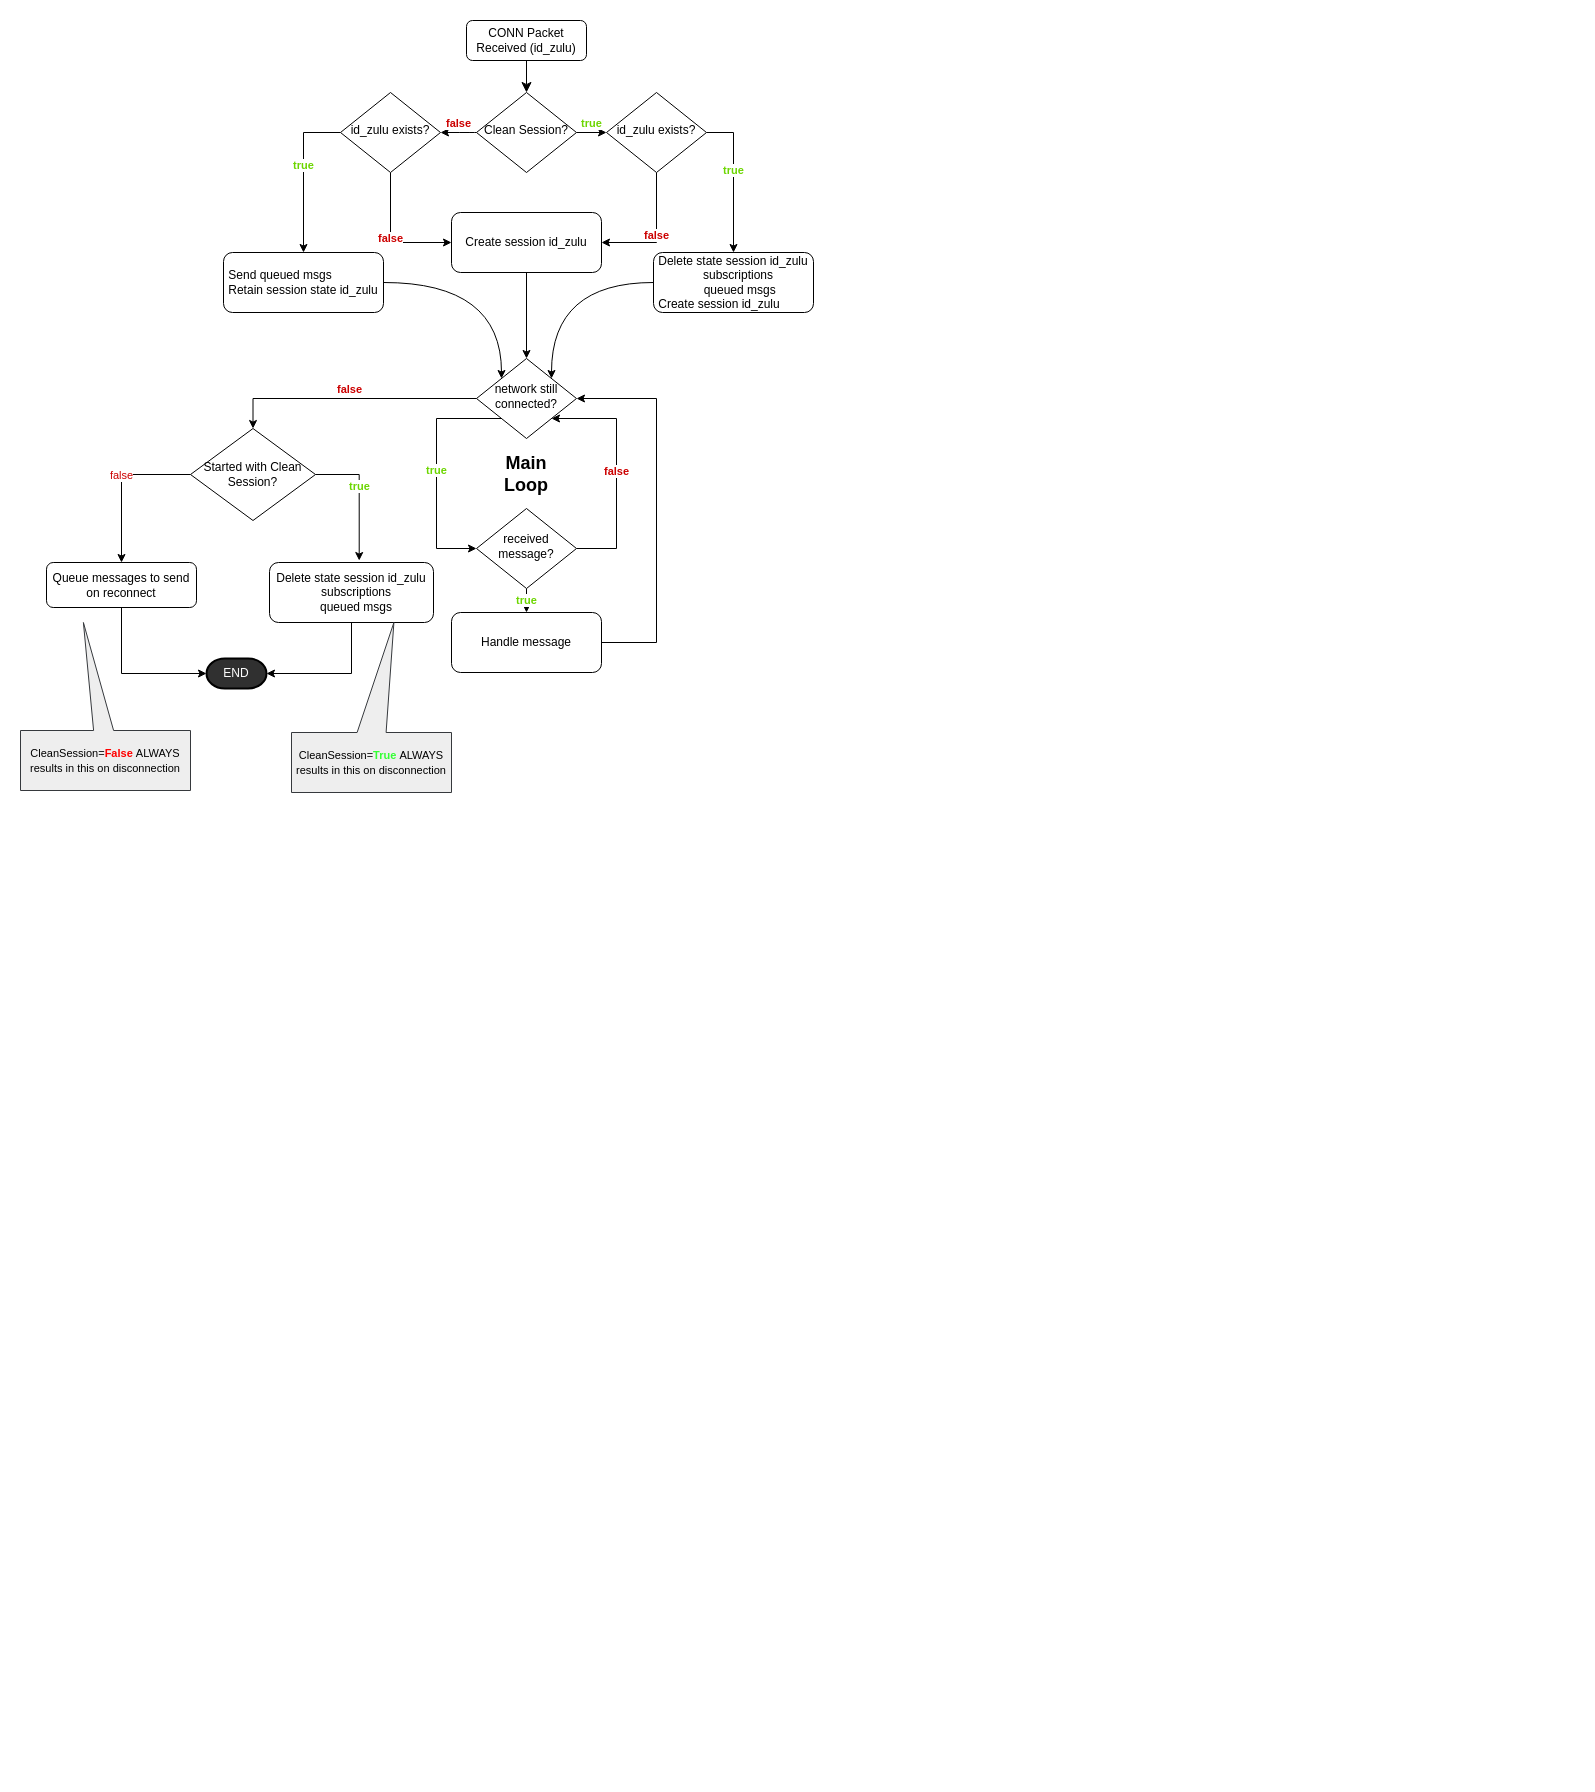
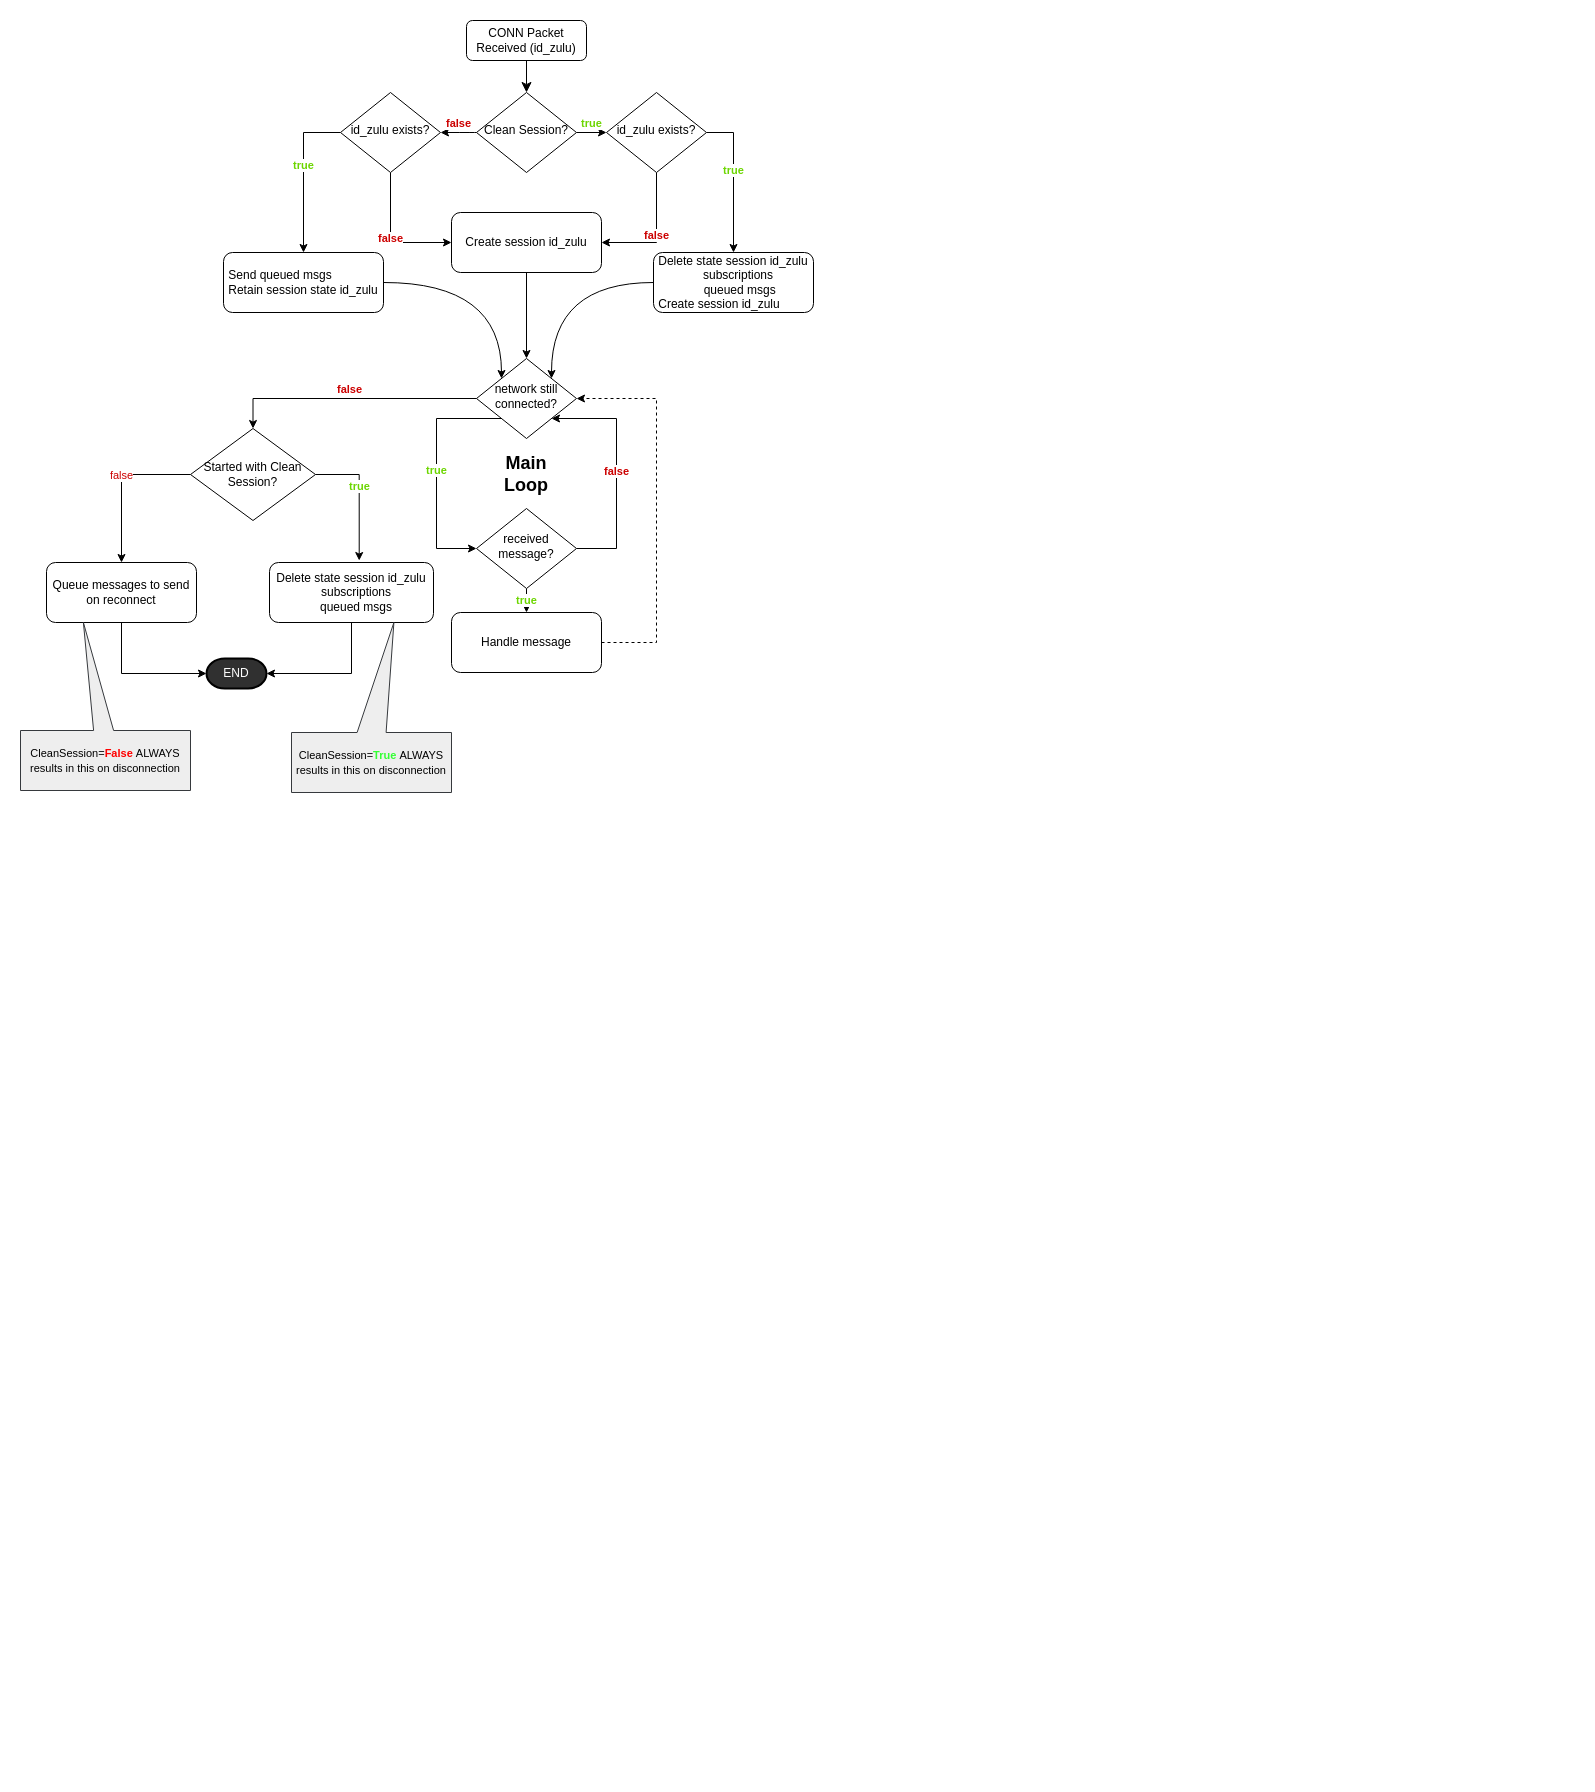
edge "Handle message" -> "network still connected?": style solid -> dashed
node "Queue messages to send on reconnect": size 150x45 -> 150x60
